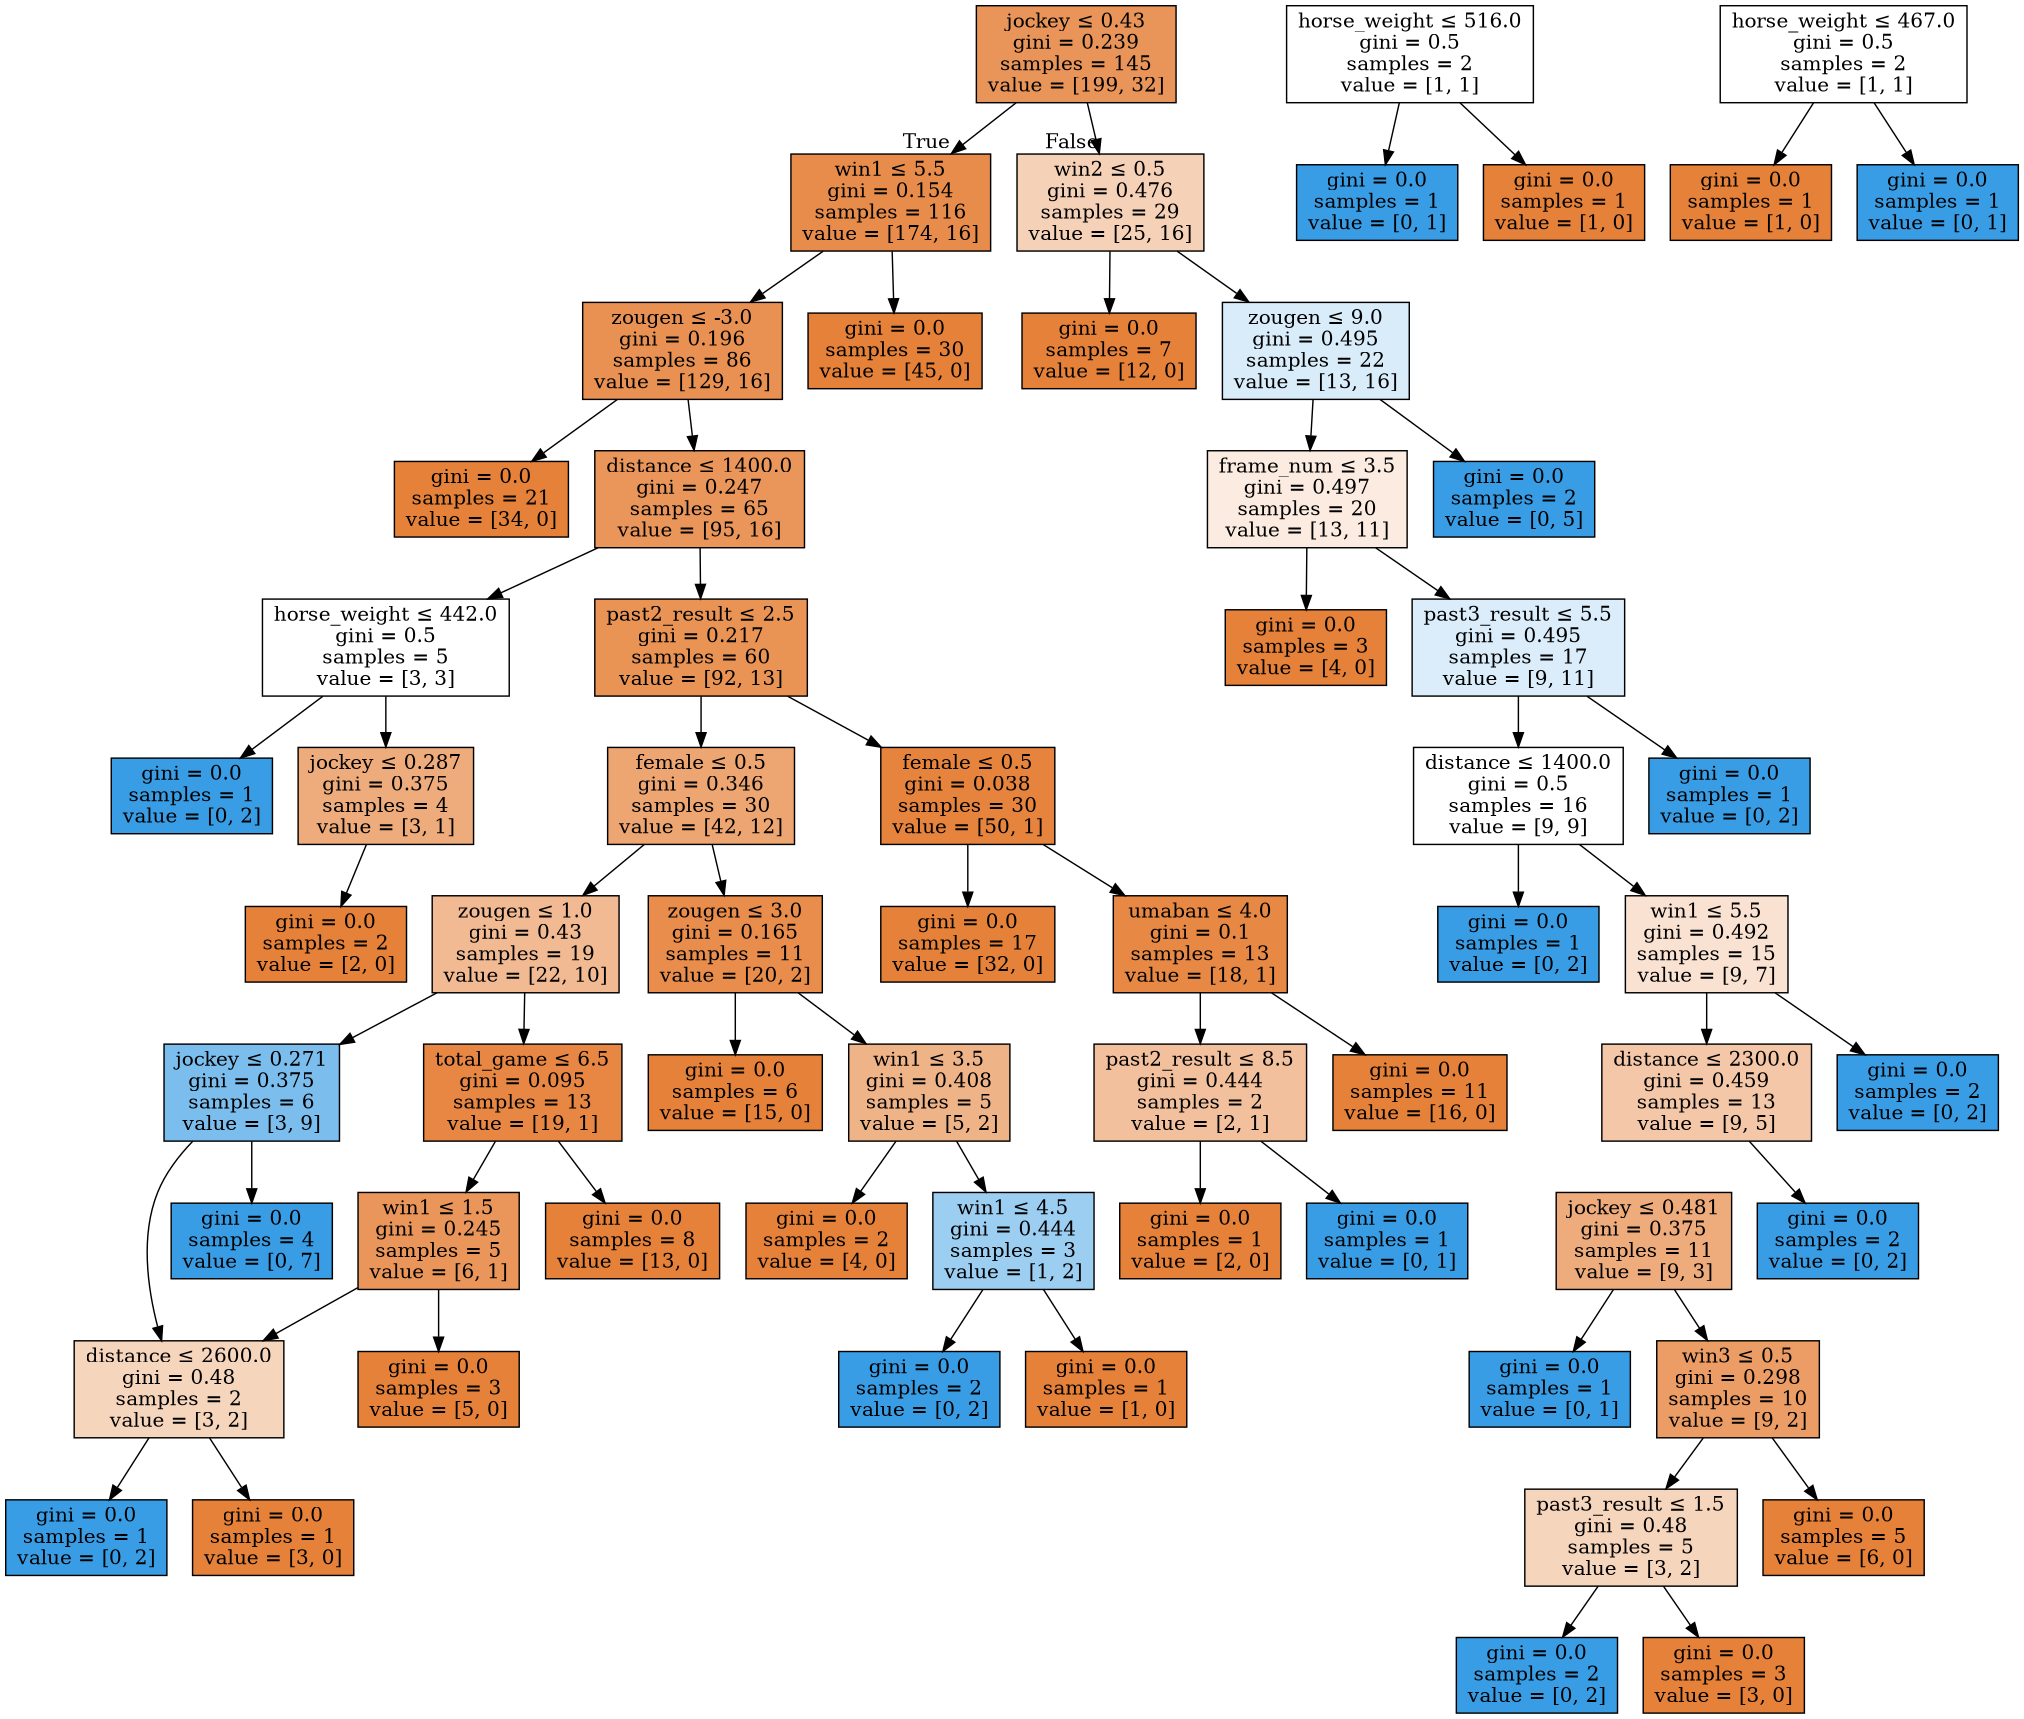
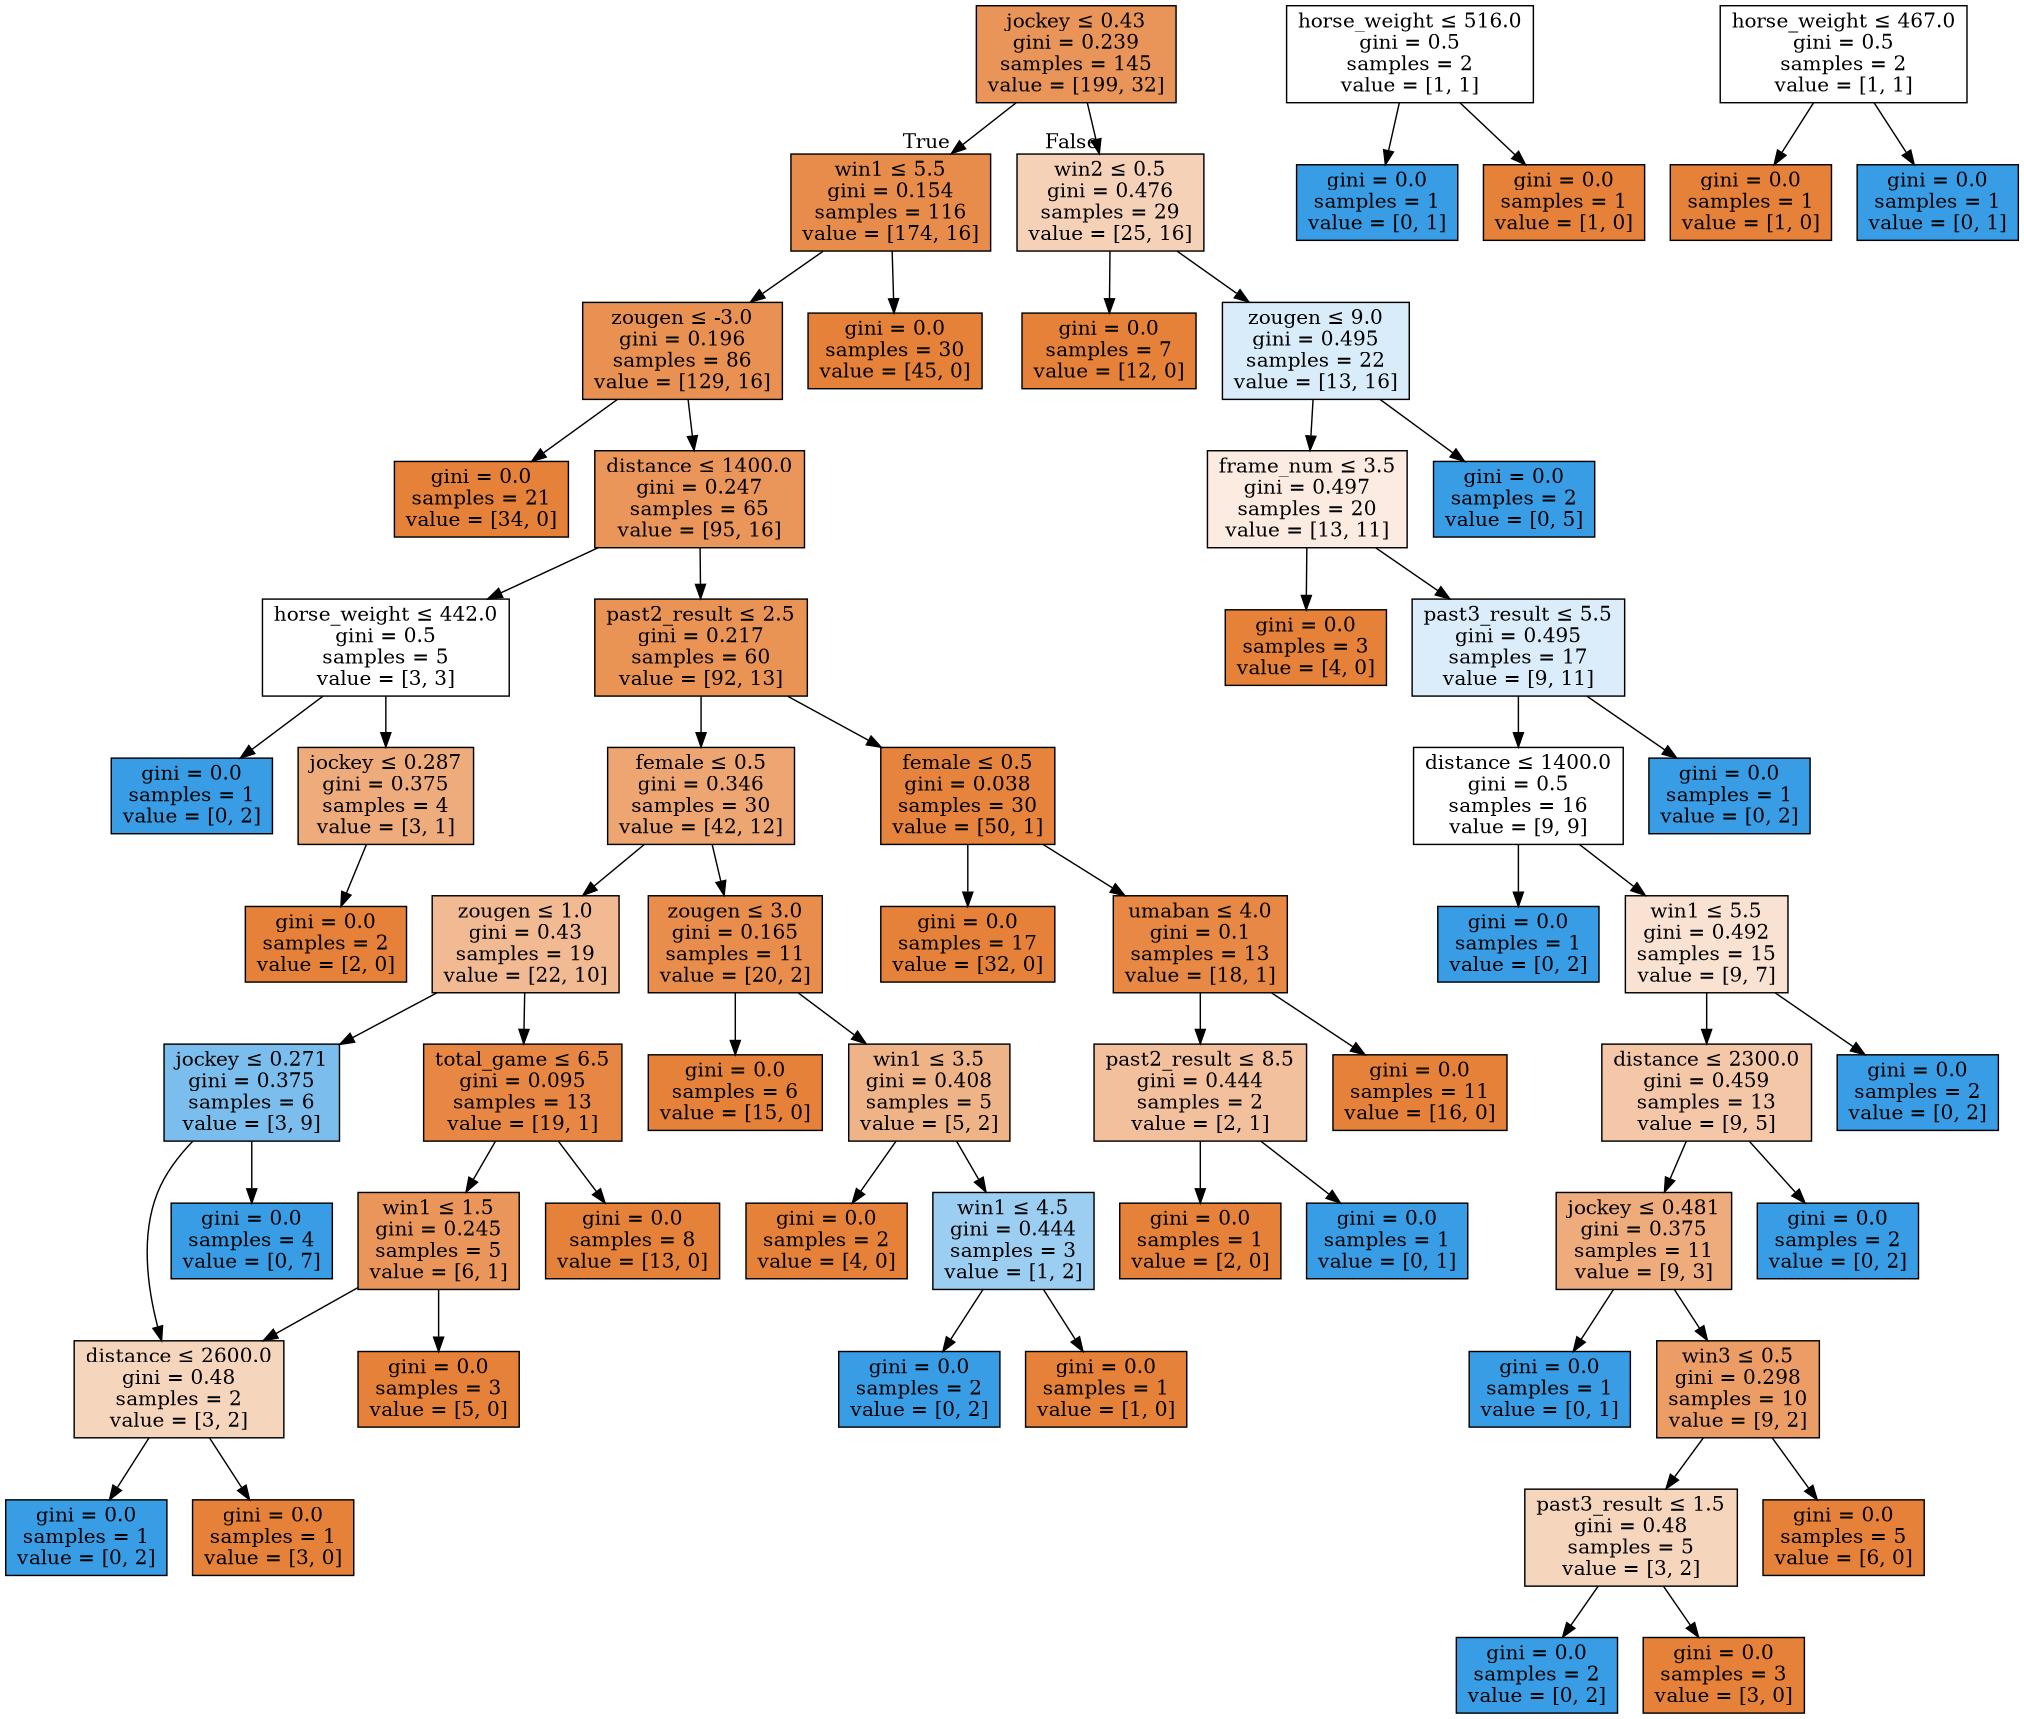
edge "distance ≤ 2300.0" -> "jockey ≤ 0.481": added
